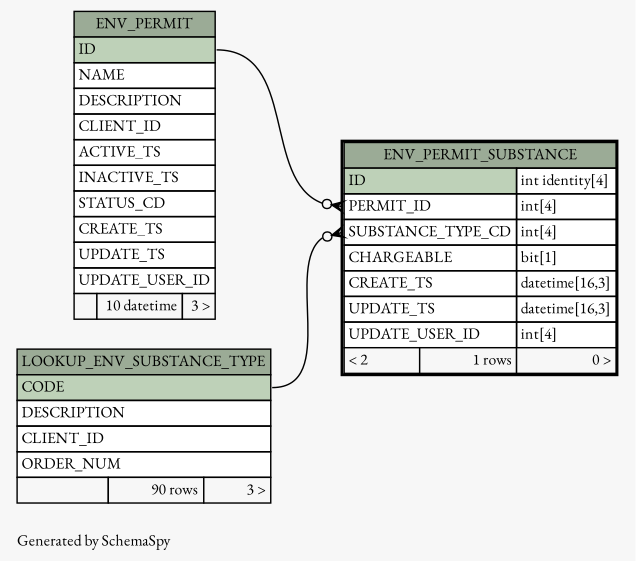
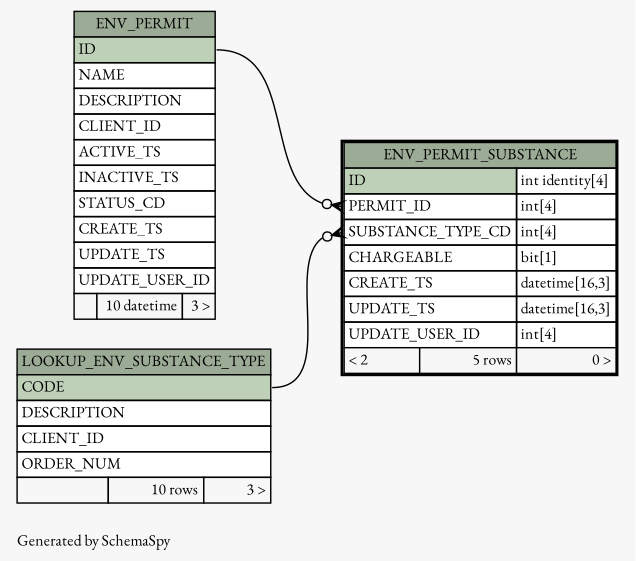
node "ENV_PERMIT_SUBSTANCE": text "1 rows" -> "5 rows"
node "LOOKUP_ENV_SUBSTANCE_TYPE": text "90 rows" -> "10 rows"
